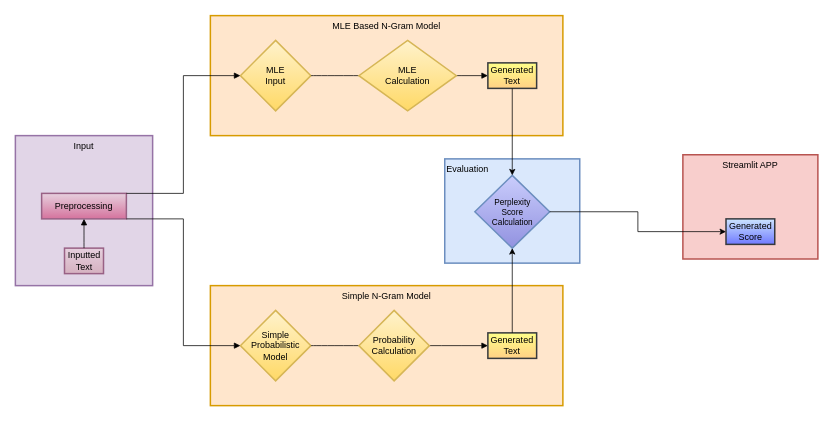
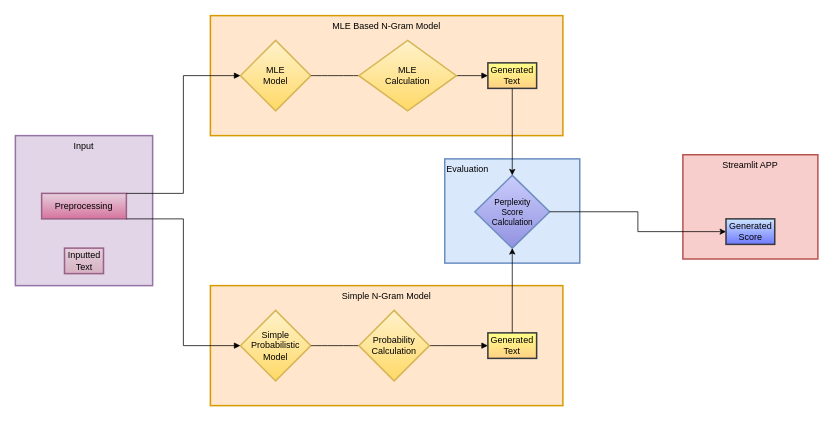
node "MLE Input": label "MLE Input" -> "MLE Model"
edge "Inputted Text" -> "Preprocessing": removed
